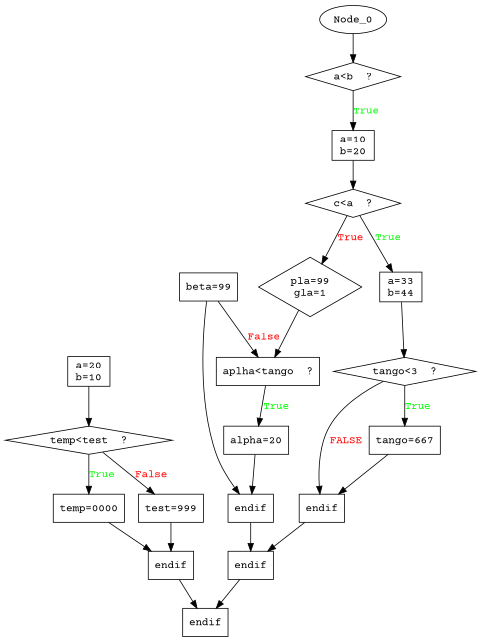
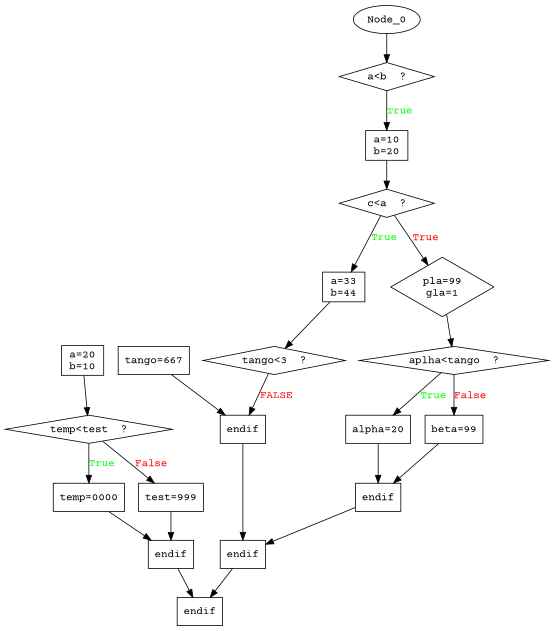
edge "beta=99" -> "aplha<tango  ?": reversed
node "aplha<tango  ?": shape box -> diamond
edge "tango<3  ?" -> "tango=667": removed, label "True"
